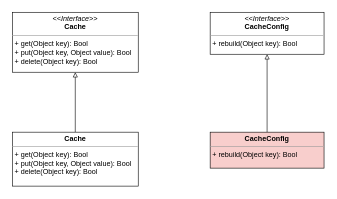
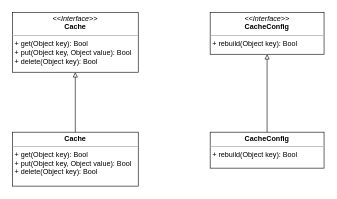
node "CacheConfig + rebuild(Object key): Bool": fillcolor #f8cecc -> #ffffff
